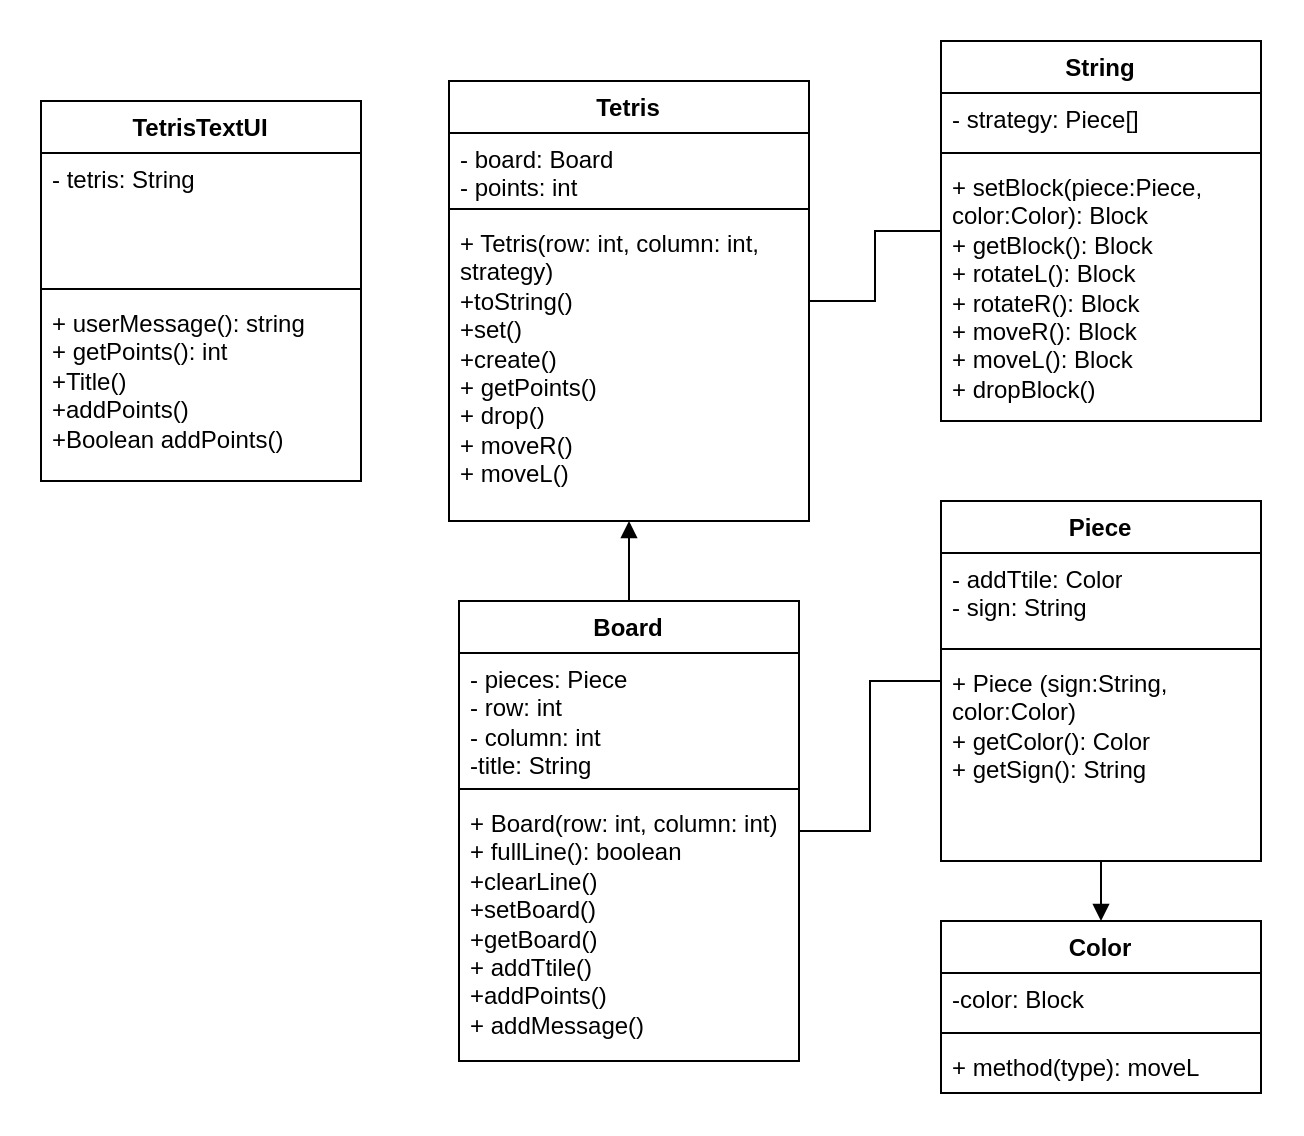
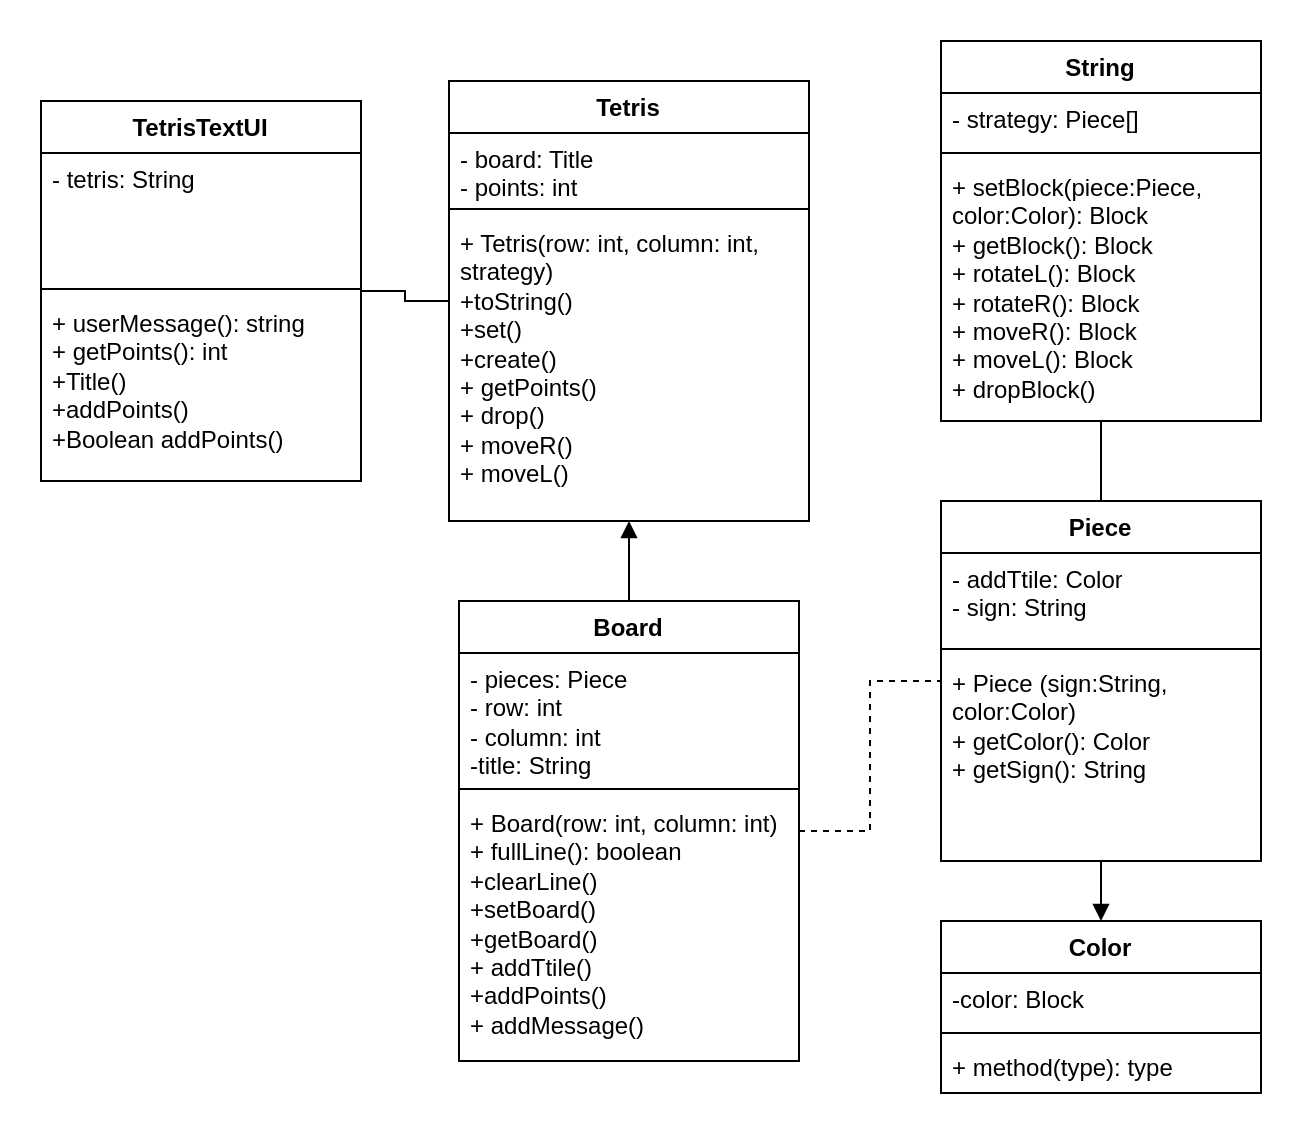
node "- board: Board - points: int": label "- board: Board - points: int" -> "- board: Title - points: int"
edge "String" -- "Tetris": removed
edge "TetrisTextUI" -- "Tetris": added
edge "String" -- "Piece": added
edge "Piece" -- "Board": style solid -> dashed
node "+ method(type): moveL": label "+ method(type): moveL" -> "+ method(type): type"
